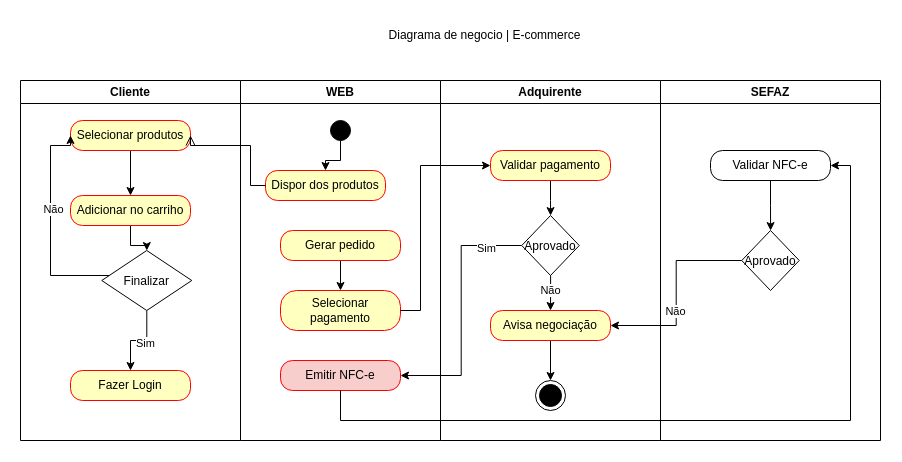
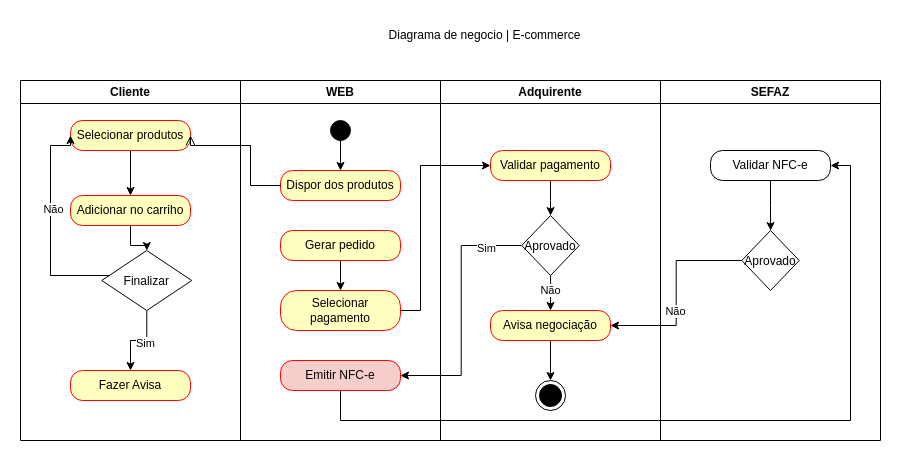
node "Dispor dos produtos": moved (326, 186) -> (341, 186)
node "Fazer Login": label "Fazer Login" -> "Fazer Avisa"
